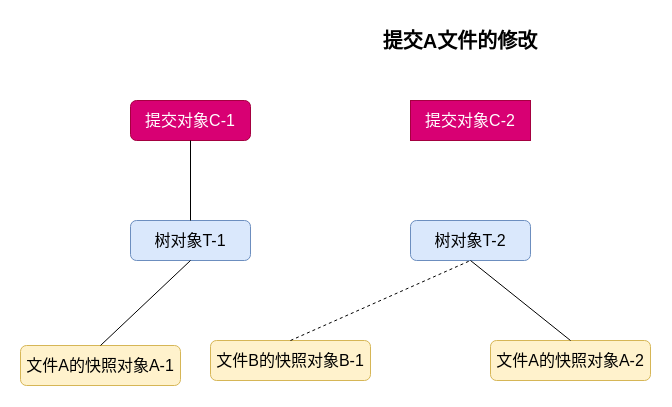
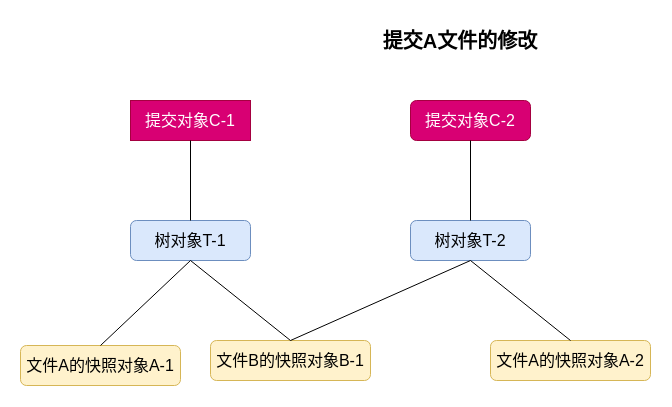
node "提交对象C-1": shape rounded rectangle -> rectangle
node "提交对象C-2": shape rectangle -> rounded rectangle
edge "提交对象C-2" -- "树对象T-2": added
edge "树对象T-1" -- "文件B的快照对象B-1": added
edge "树对象T-2" -- "文件B的快照对象B-1": style dashed -> solid
